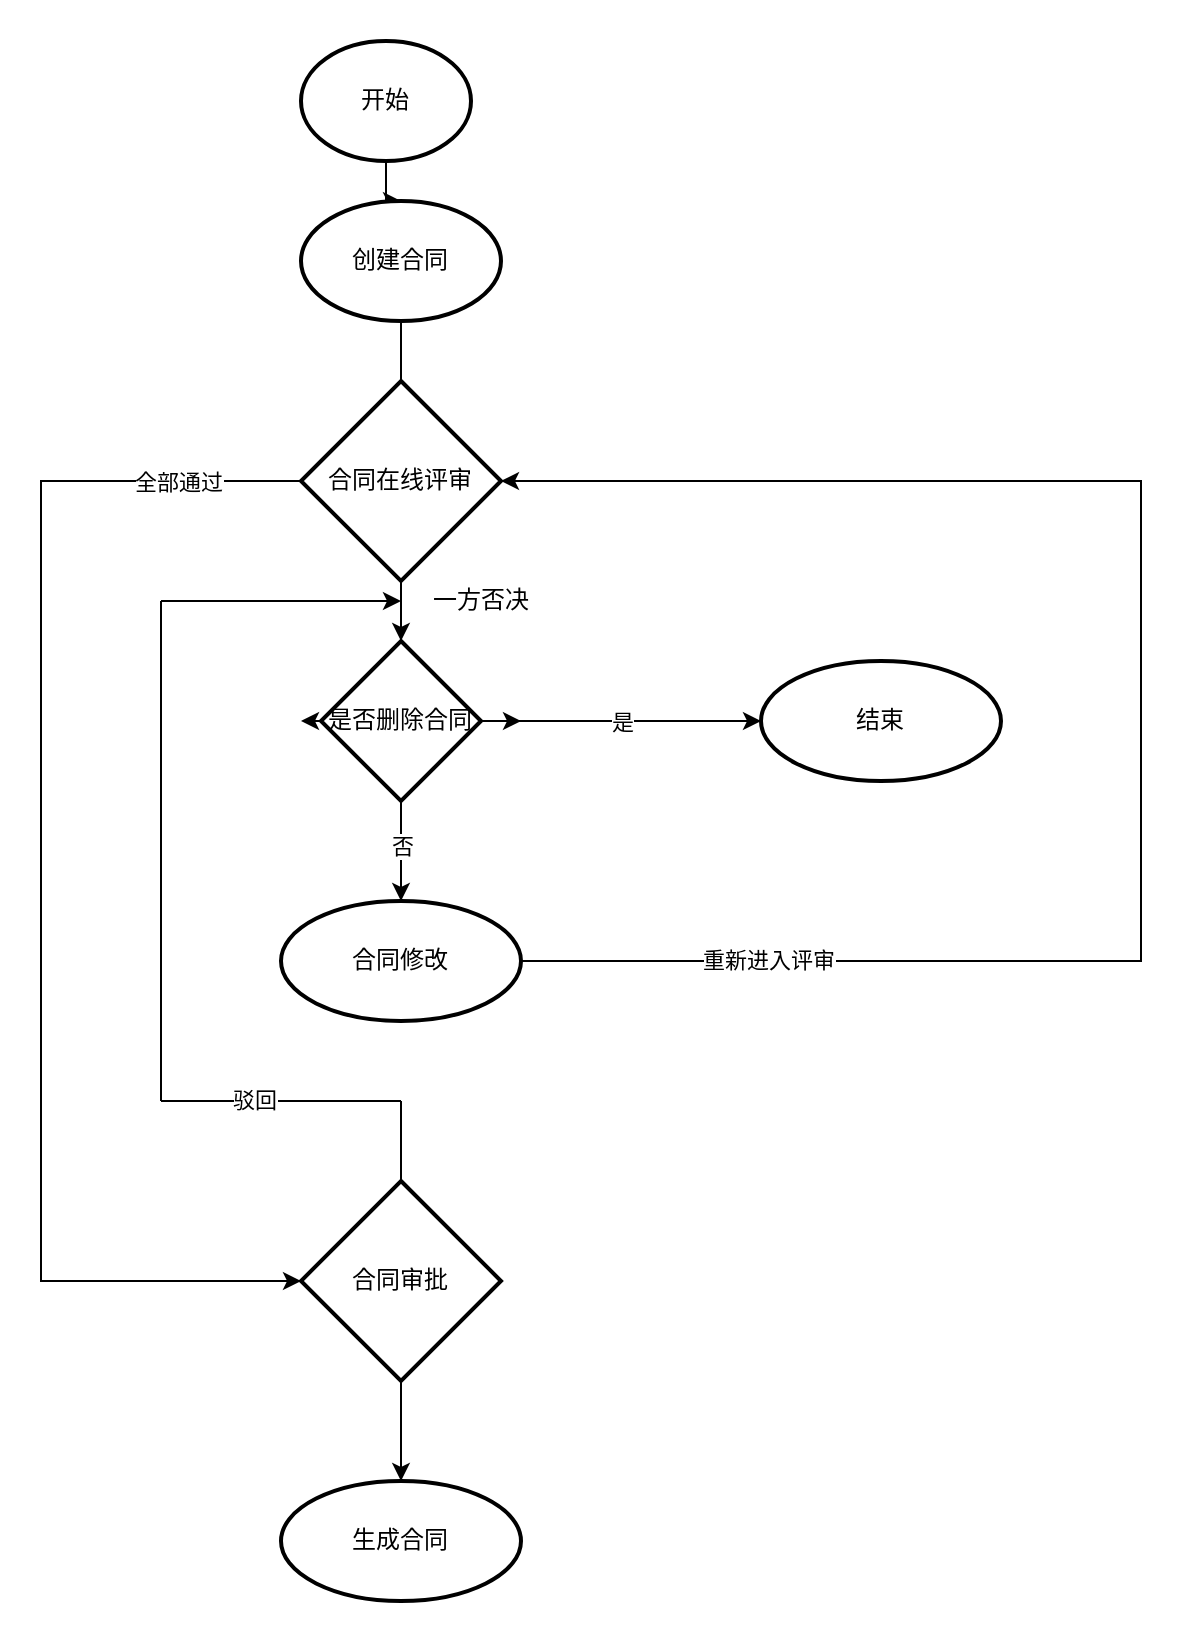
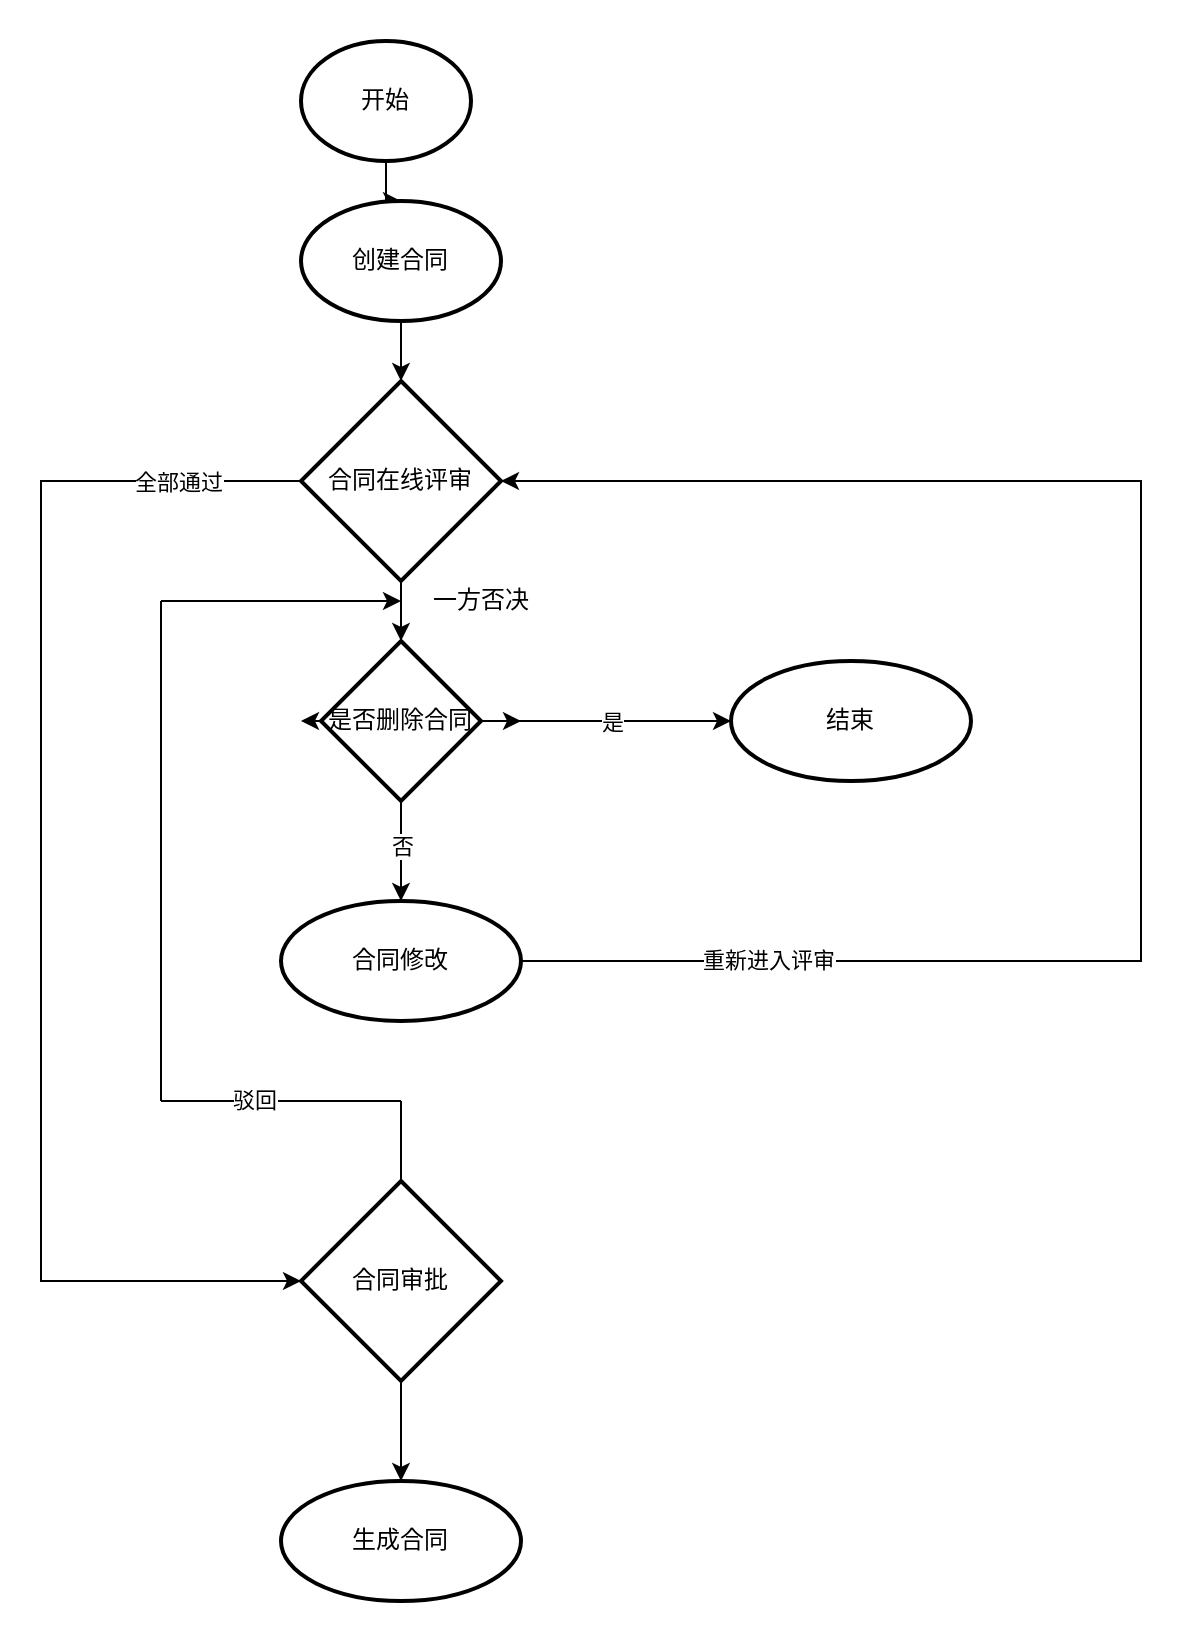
edge "创建合同" -- "合同在线评审": arrowhead none -> classic
node "结束": moved (881, 721) -> (851, 721)
